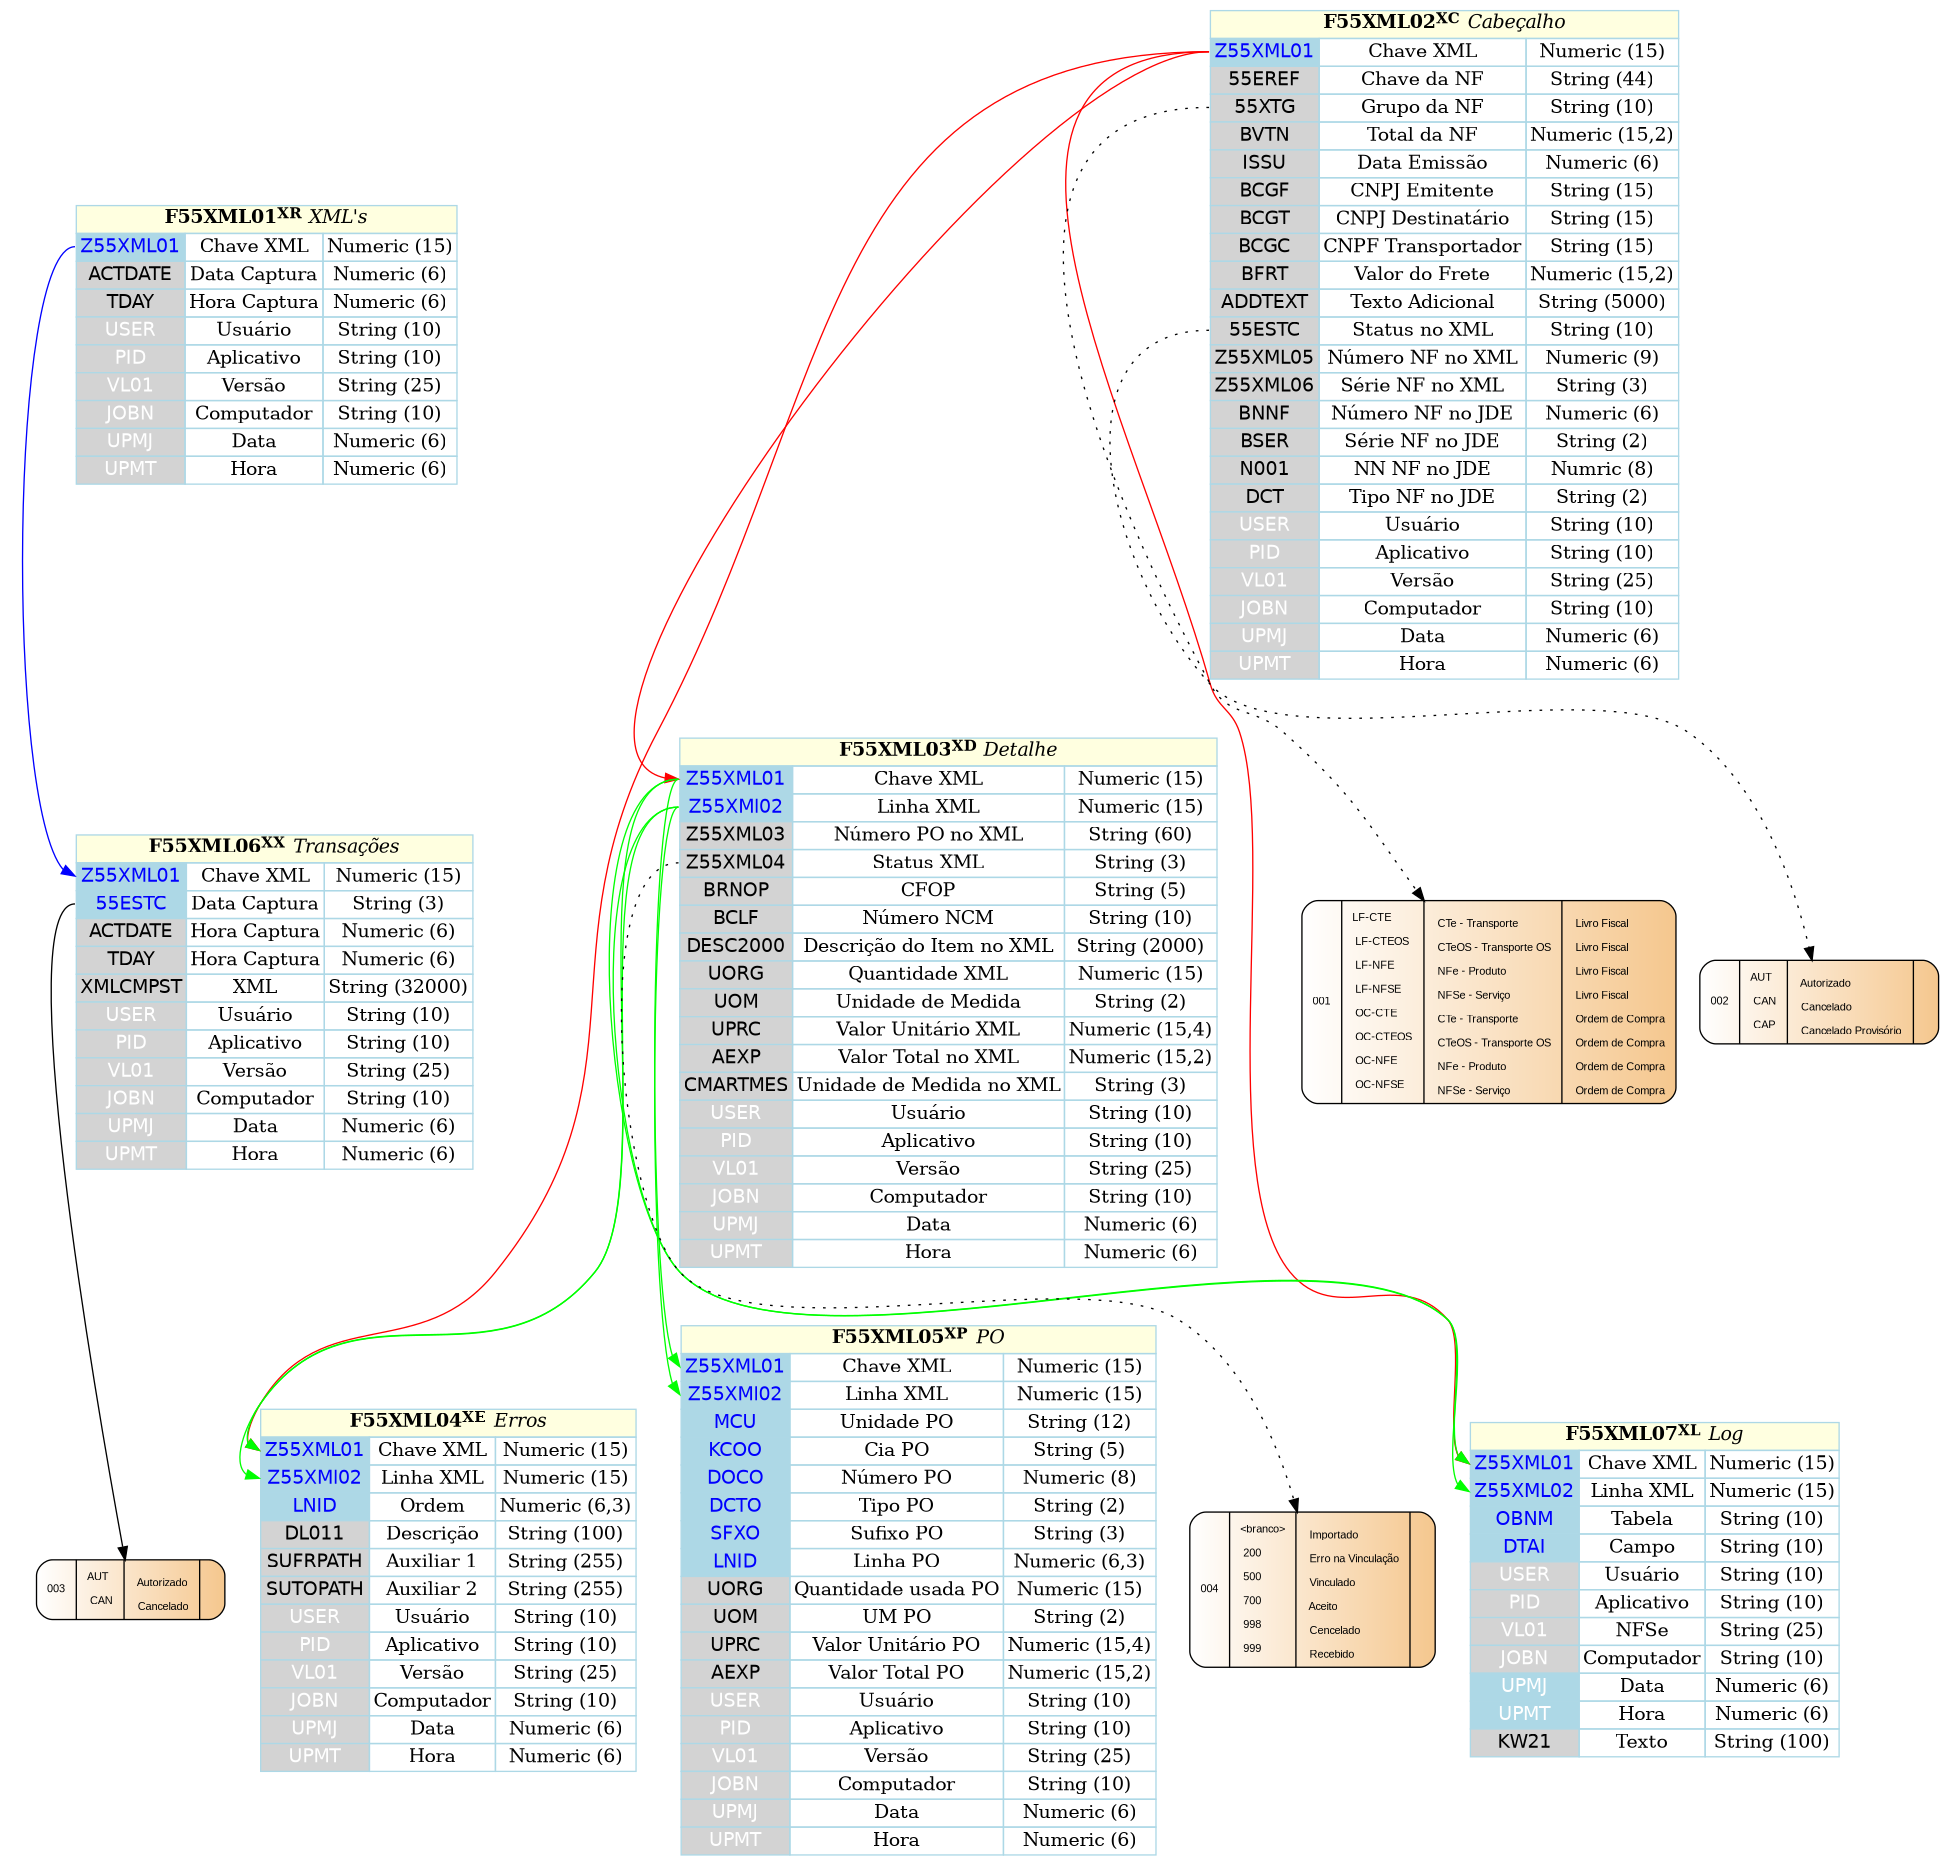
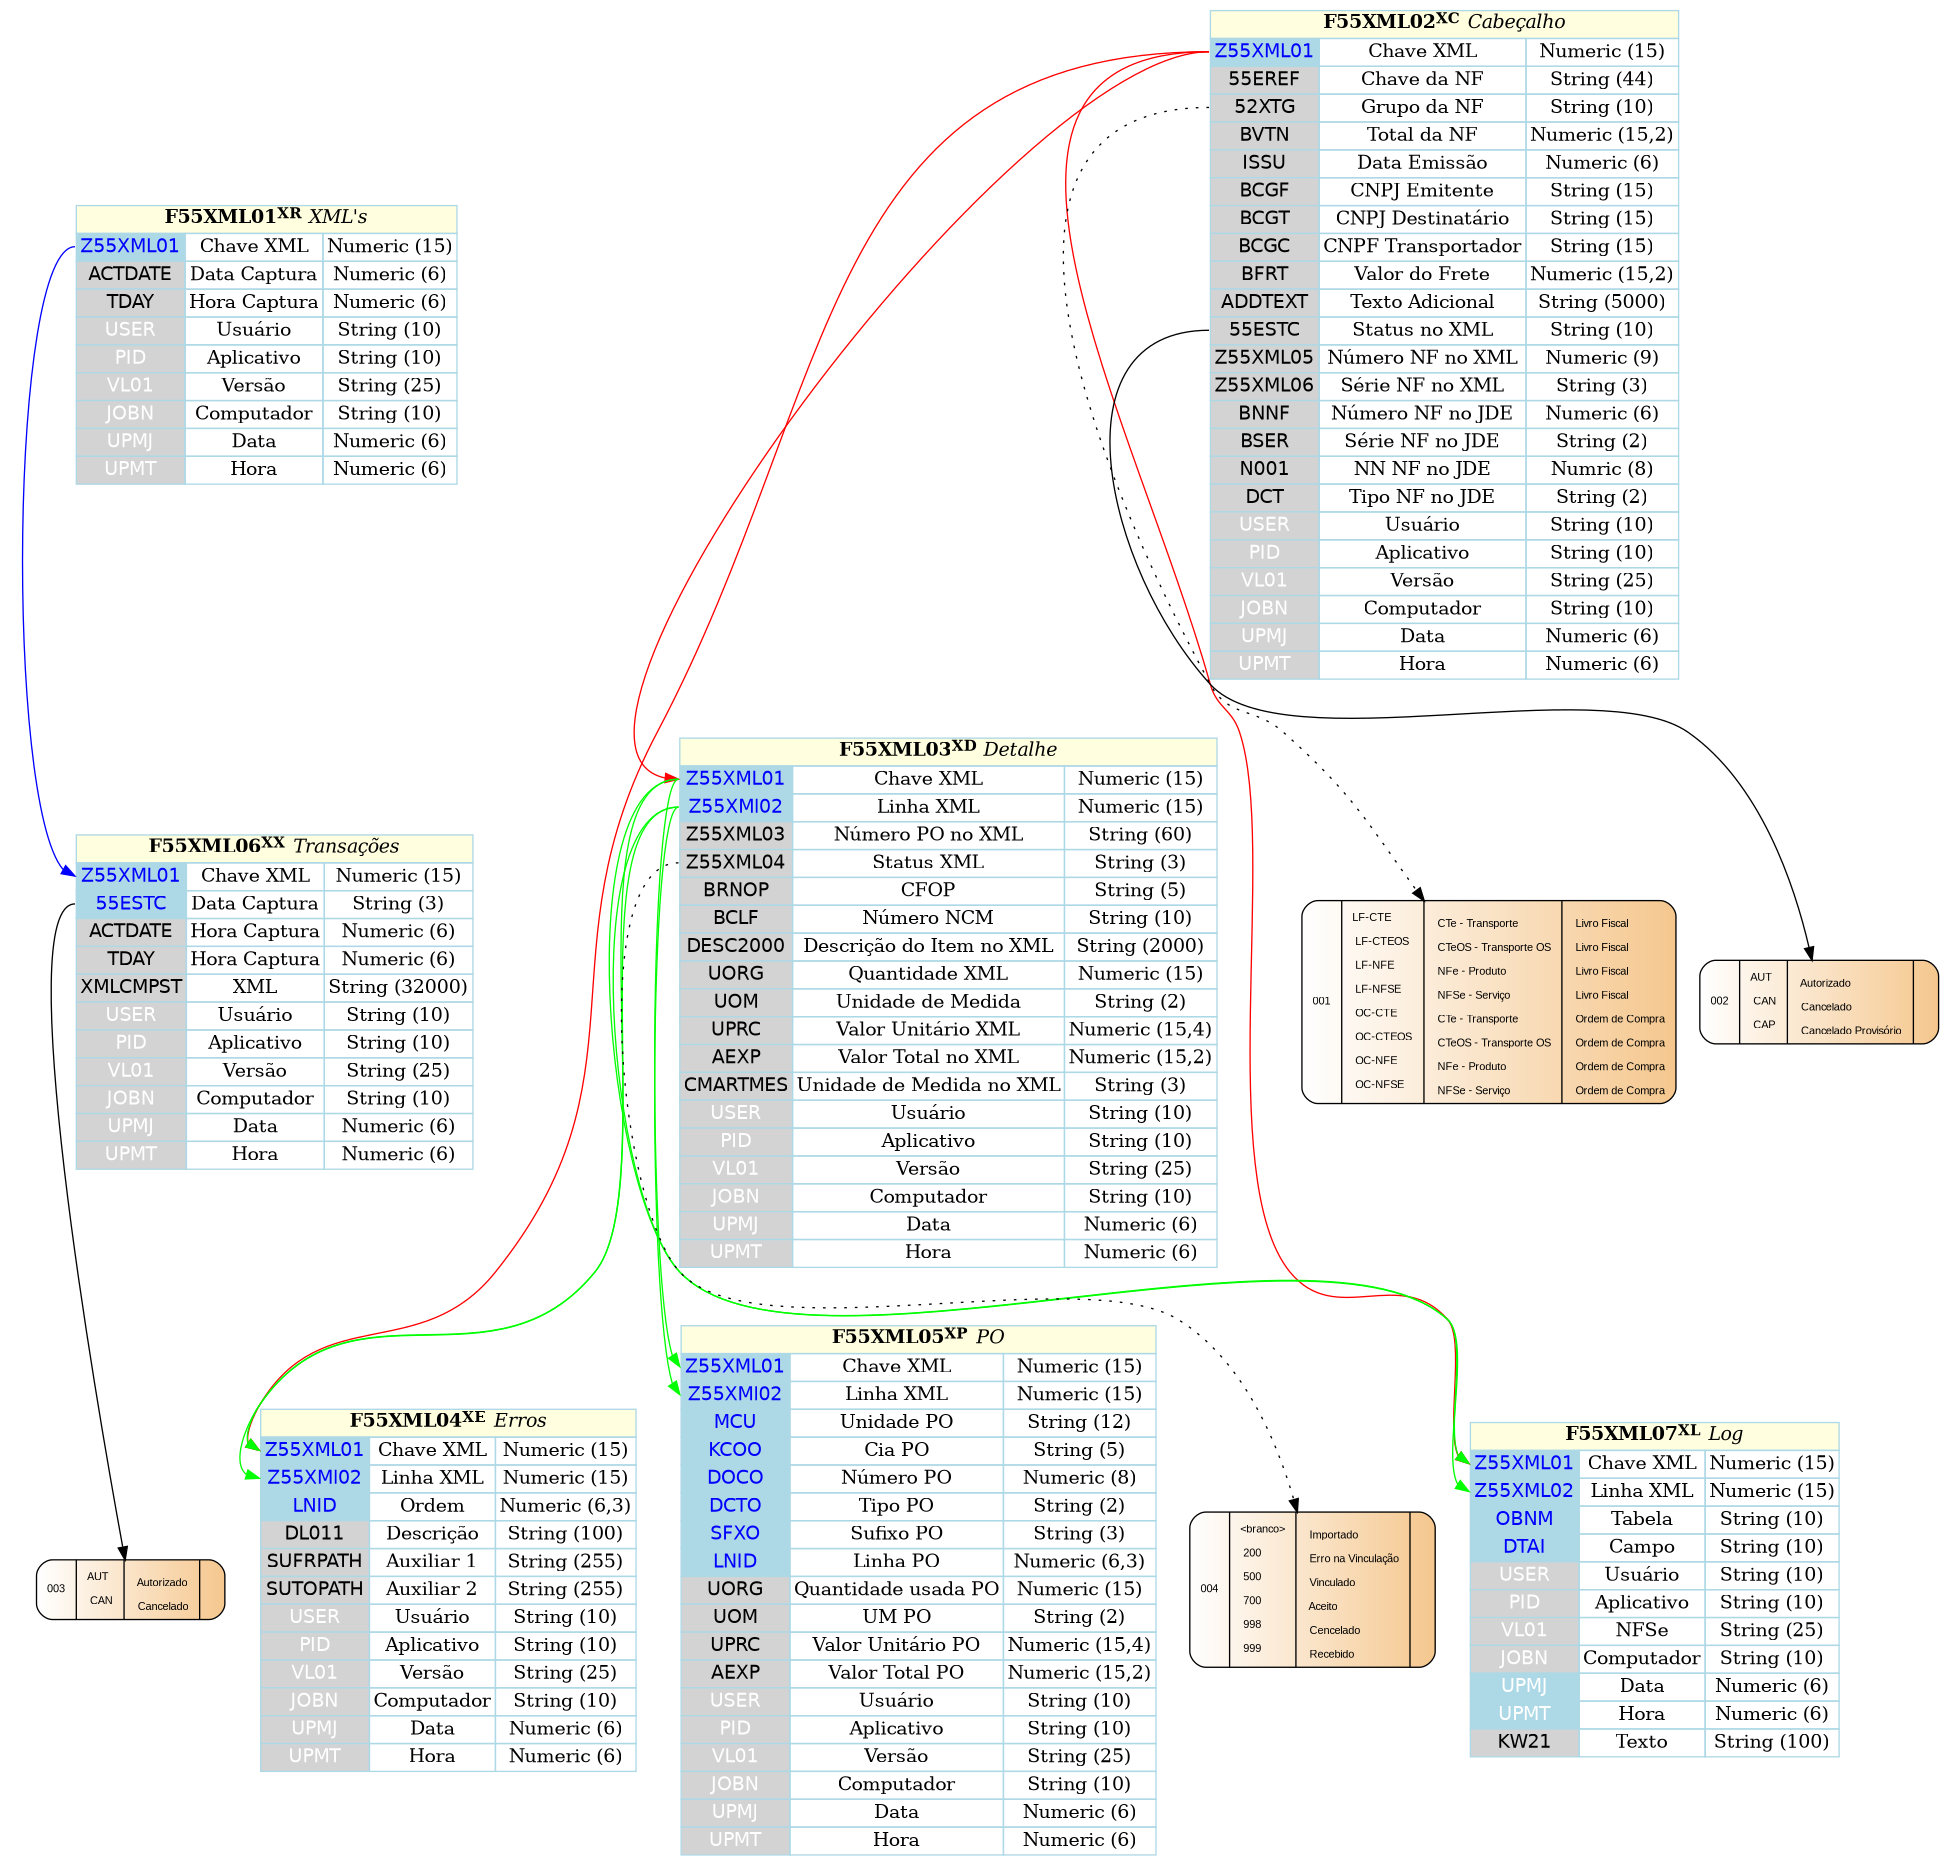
node "F55XML02": text "55XTG" -> "52XTG"
edge "F55XML02" -> "002": style dotted -> solid
